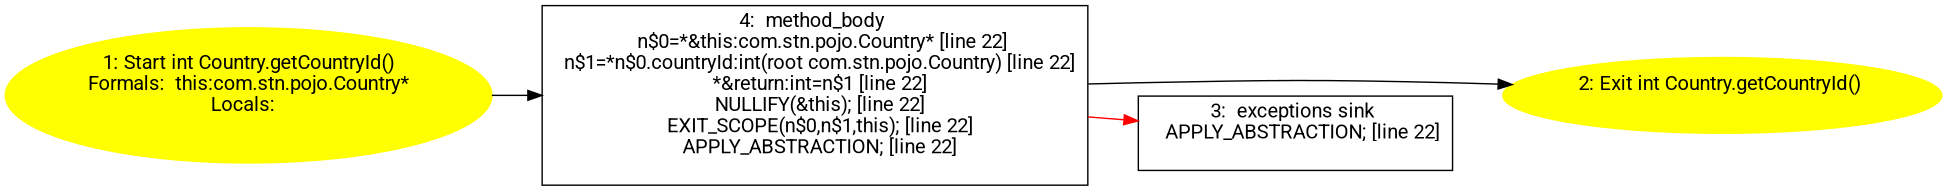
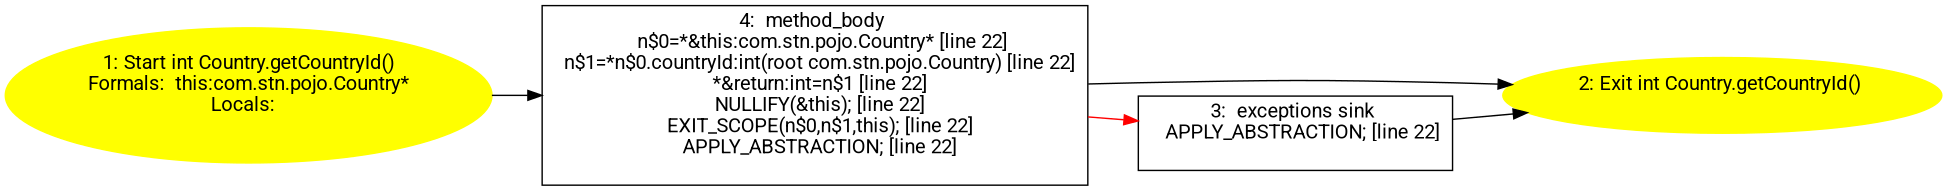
edge "3:  exceptions sink APPLY_ABSTRACTION; [line 22]" -> "2: Exit int Country.getCountryId()": added
